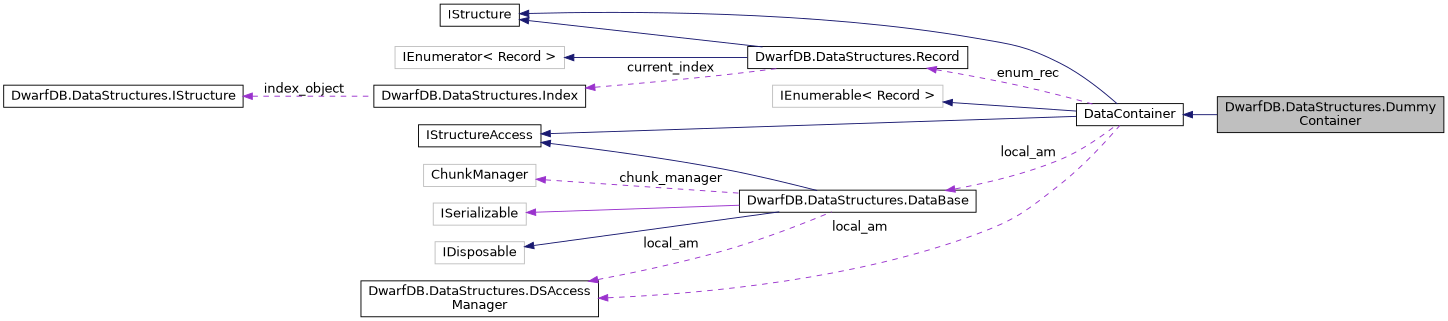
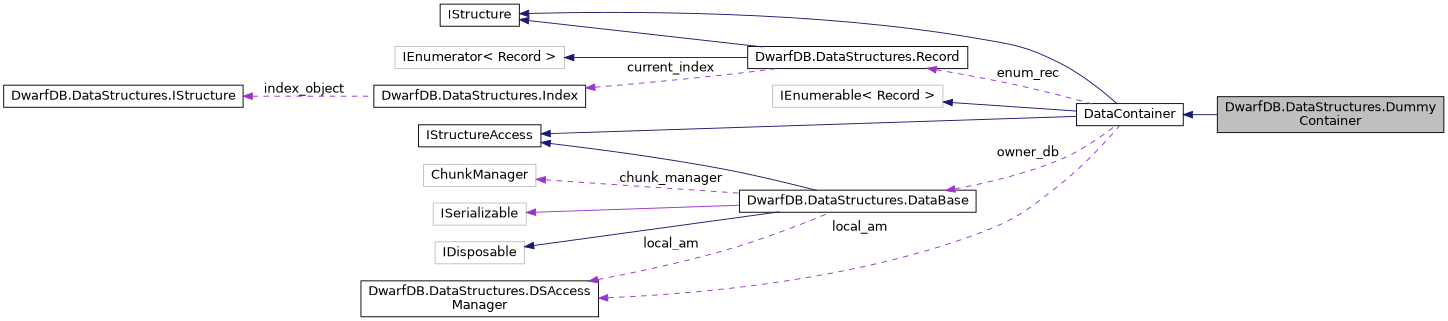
edge "DataContainer" -> "DwarfDB.DataStructures.DataBase": label " local_am" -> " owner_db"
